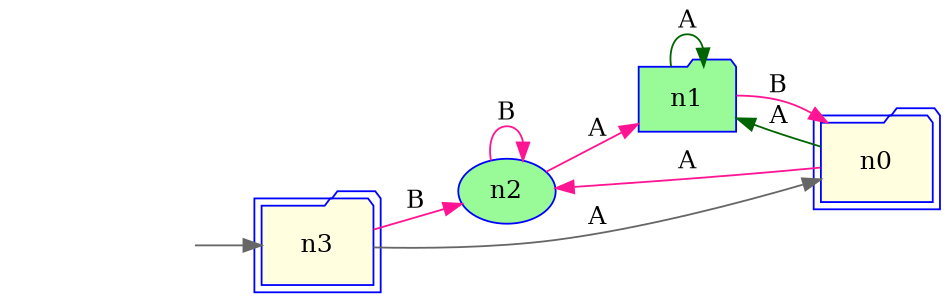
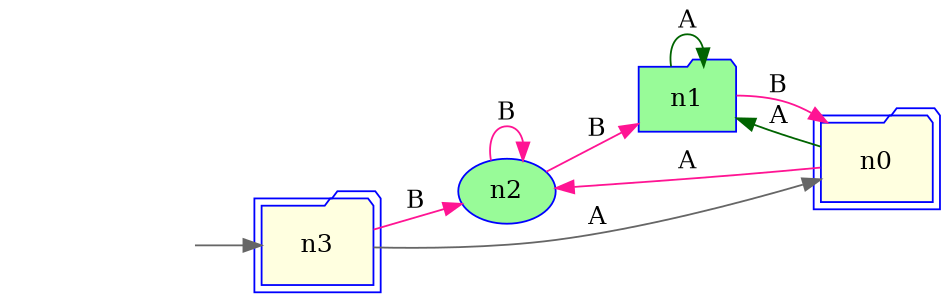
edge "n2" -> "n1": label "A" -> "B"
